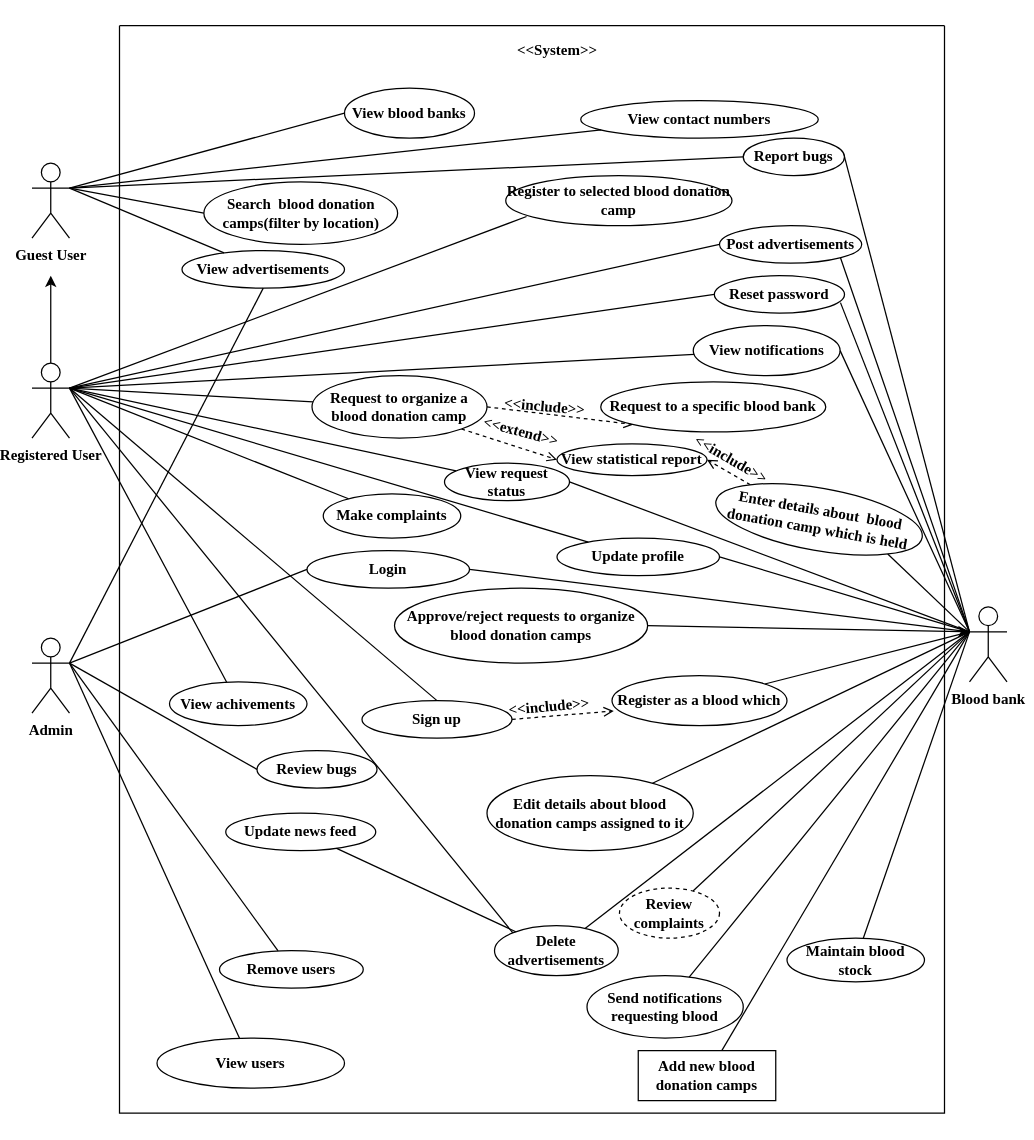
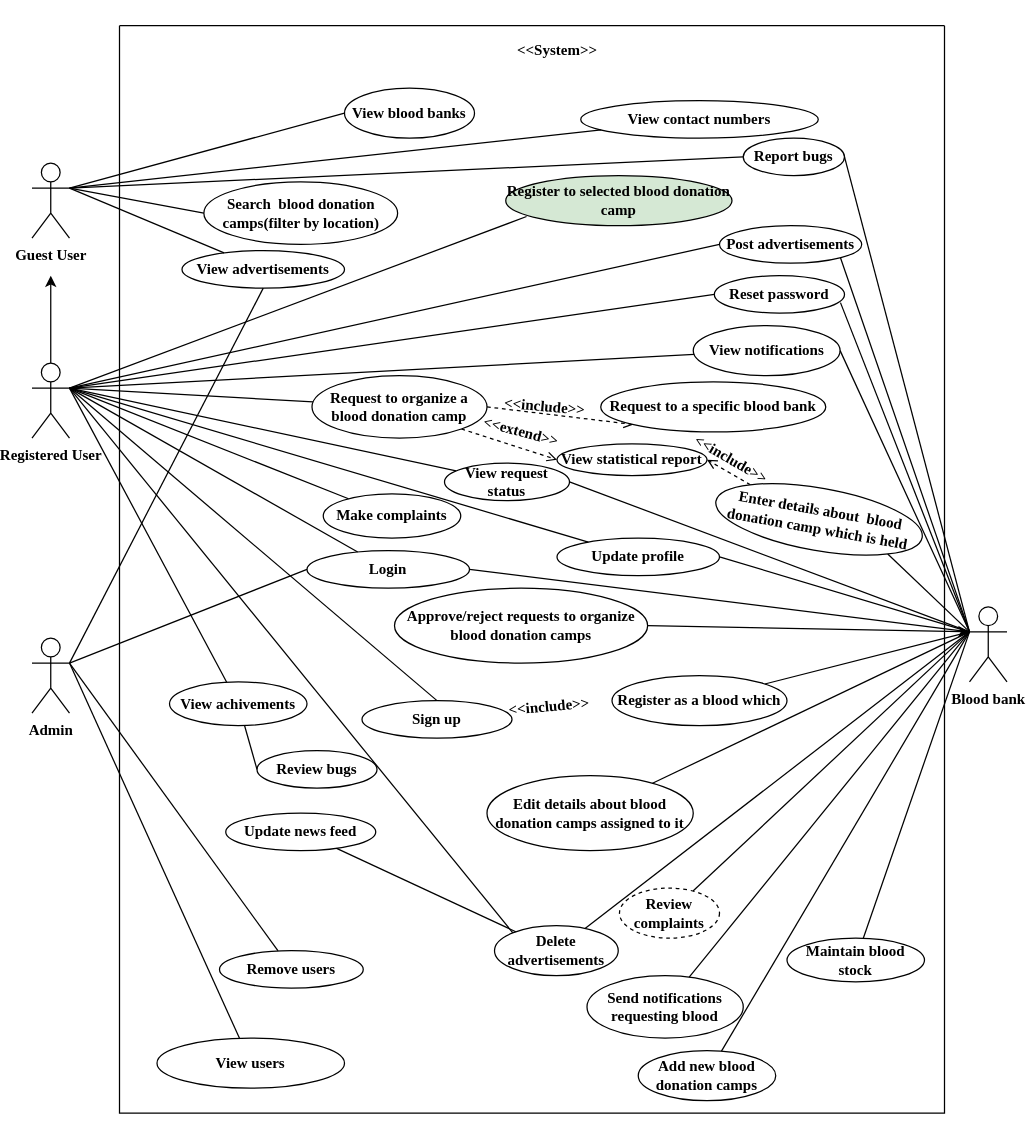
node "Register to selected blood donation camp": fillcolor #ffffff -> #d5e8d4
edge "Registered User" -- "Login": added
edge "Sign up" -> "Register as a blood which": removed
edge "Admin" -- "Review bugs": now "View achivements" -- "Review bugs"
node "Add new blood donation camps": shape rectangle -> ellipse
